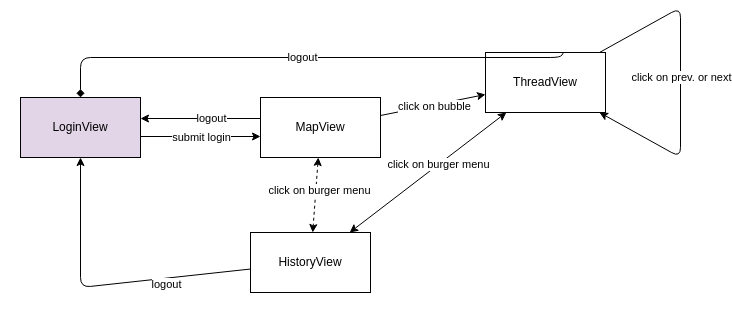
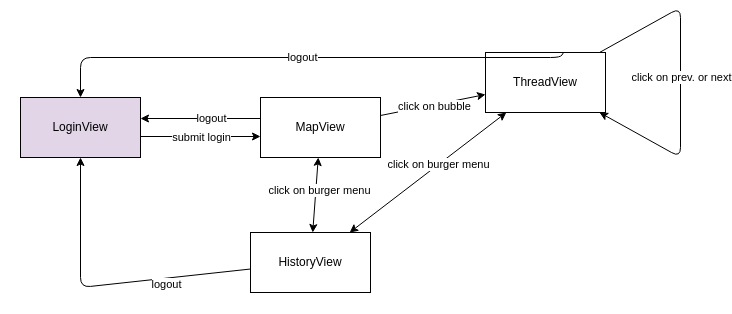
edge "ThreadView" -> "LoginView": arrowhead diamond -> classic
edge "MapView" -- "HistoryView": style dashed -> solid
